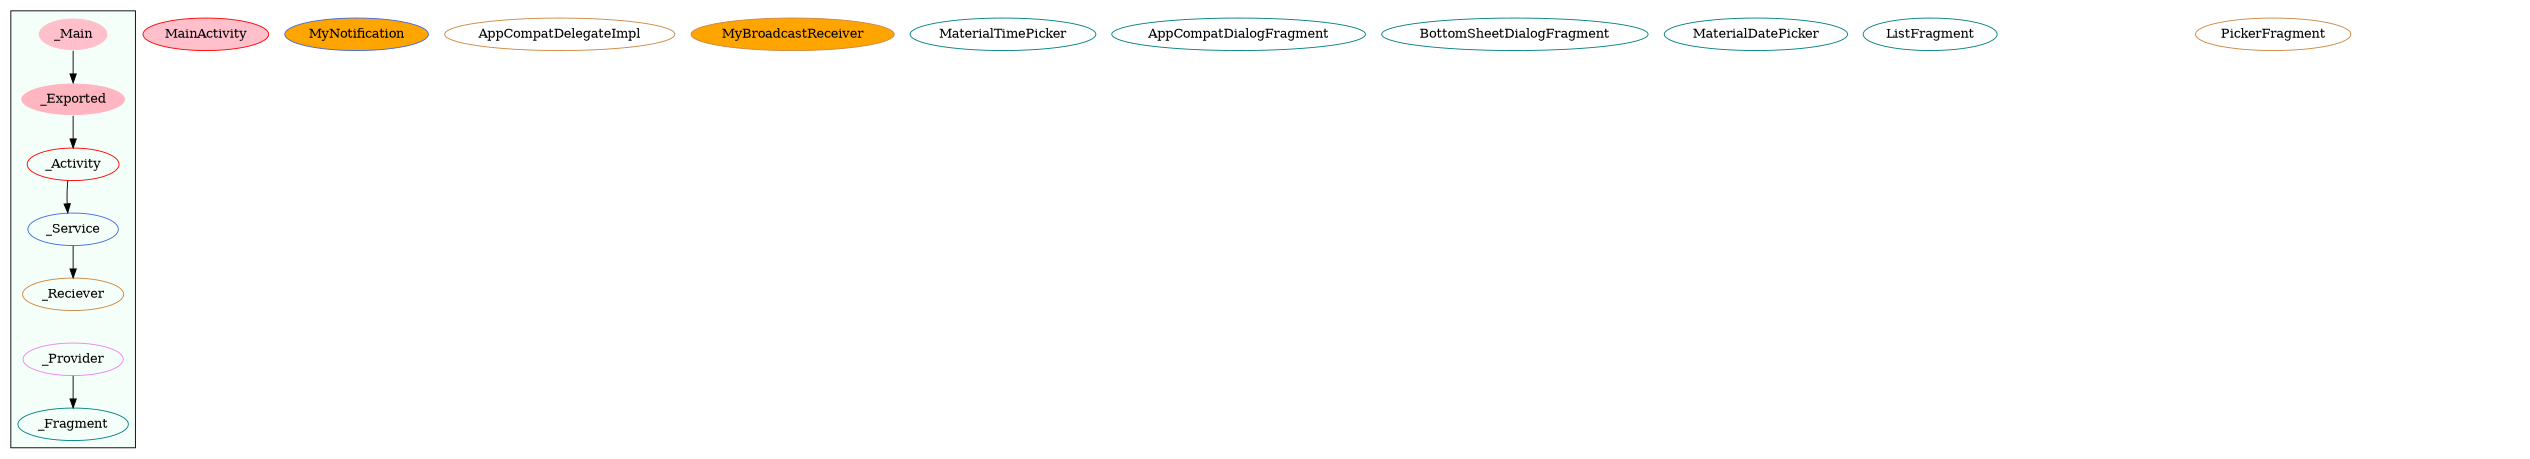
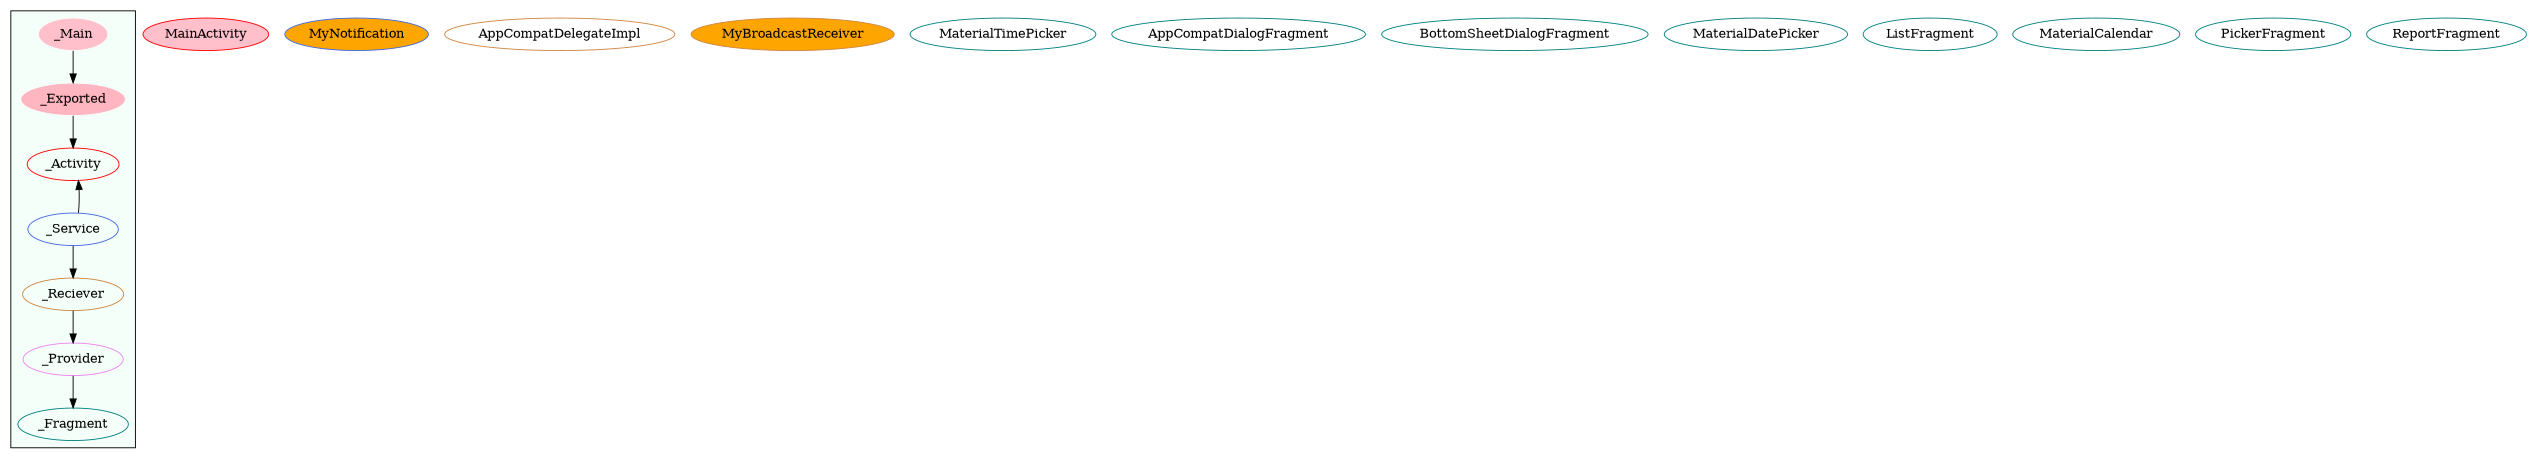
node "MaterialCalendar": added
node "PickerFragment": color peru -> teal
node "ReportFragment": added
edge "_Activity" -> "_Service": reversed
edge "_Reciever" -> "_Provider": added
